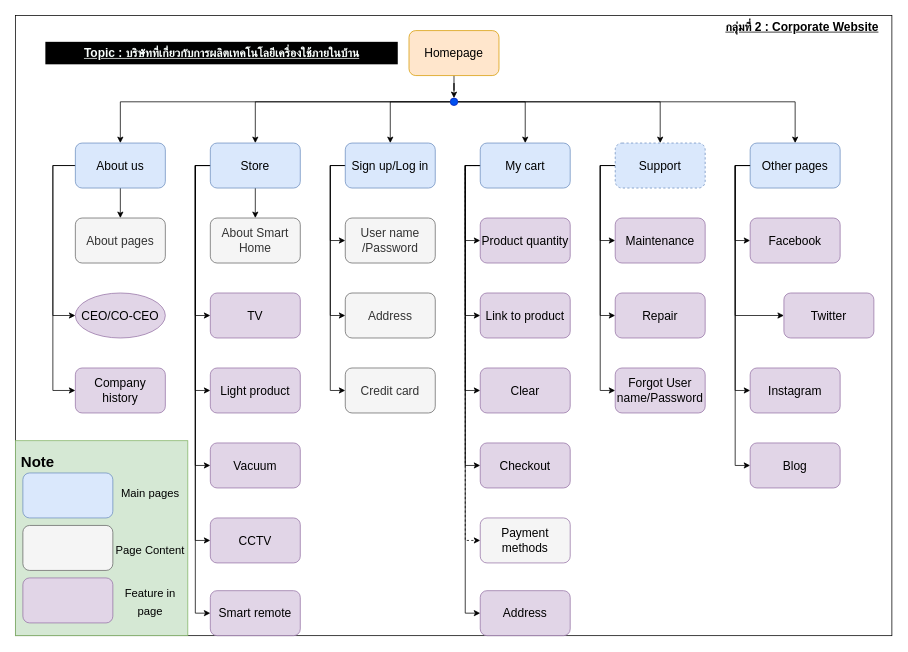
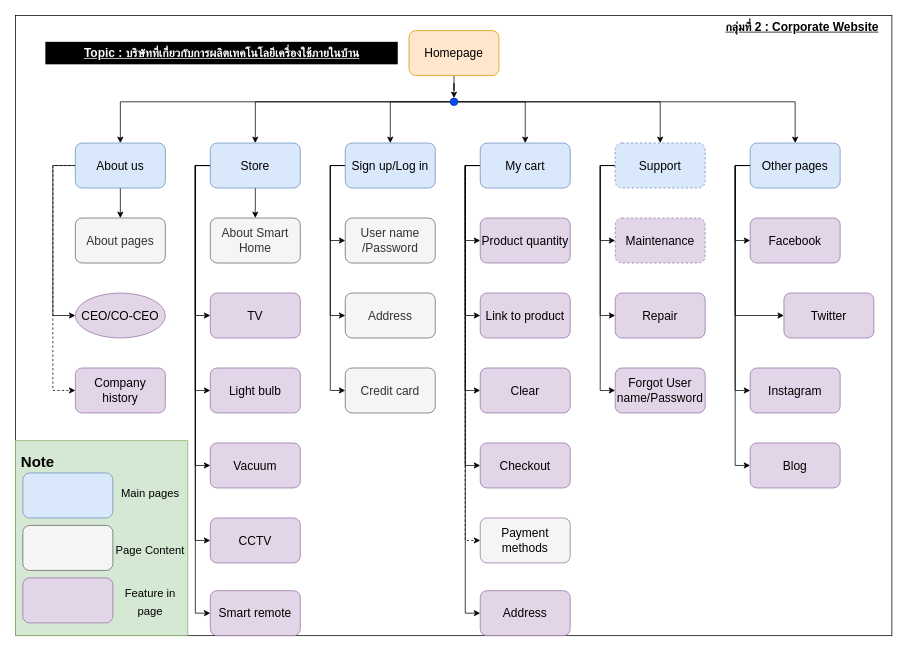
node "Maintenance": style solid -> dashed
edge "About us" -> "Company history": style solid -> dashed
node "Light product": label "Light product" -> "Light bulb"
